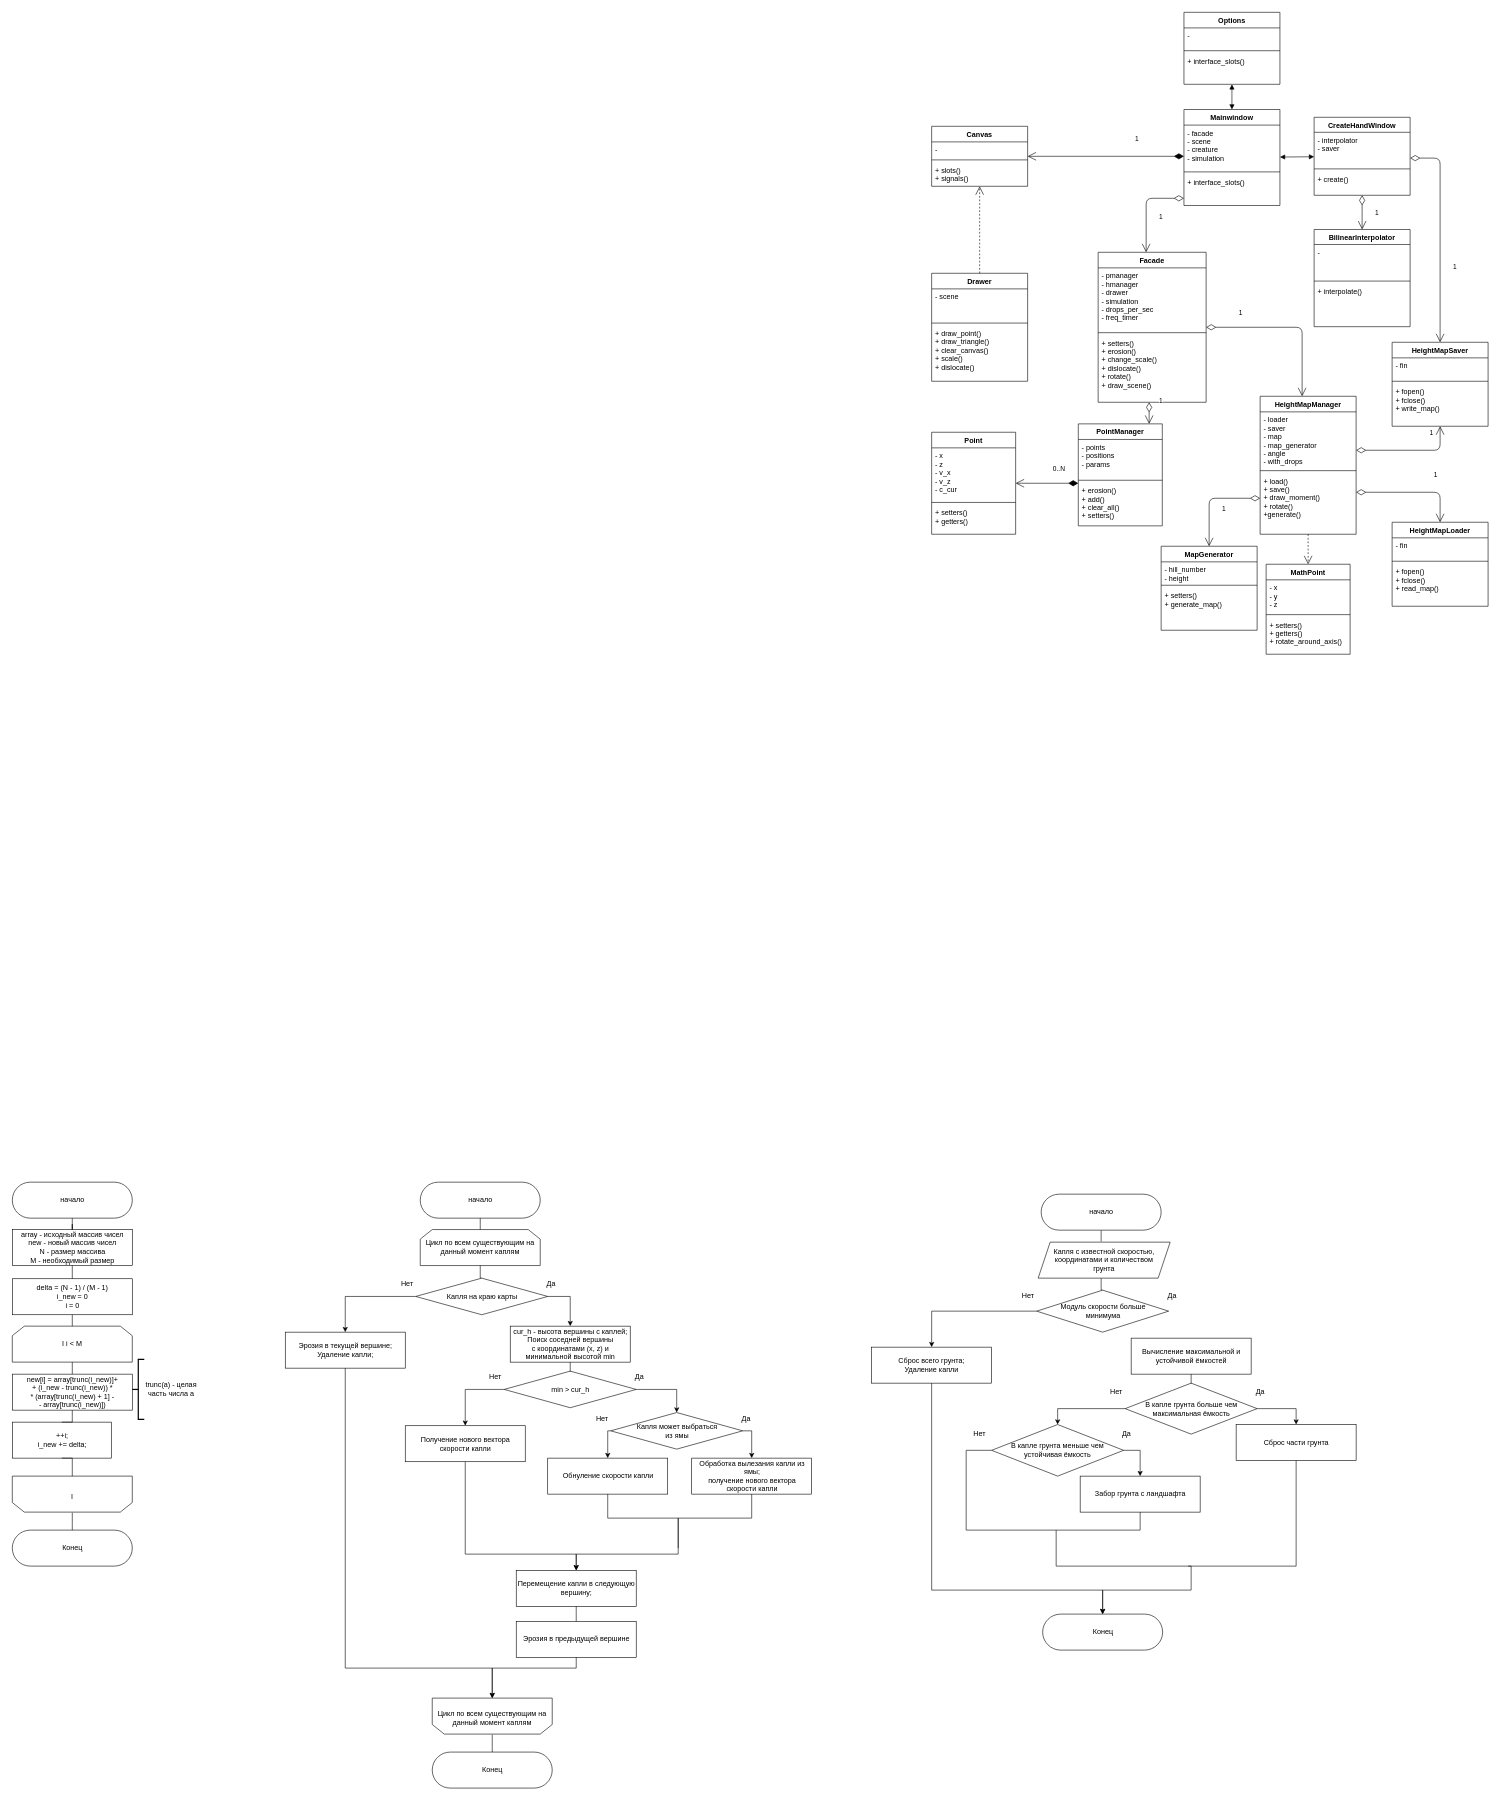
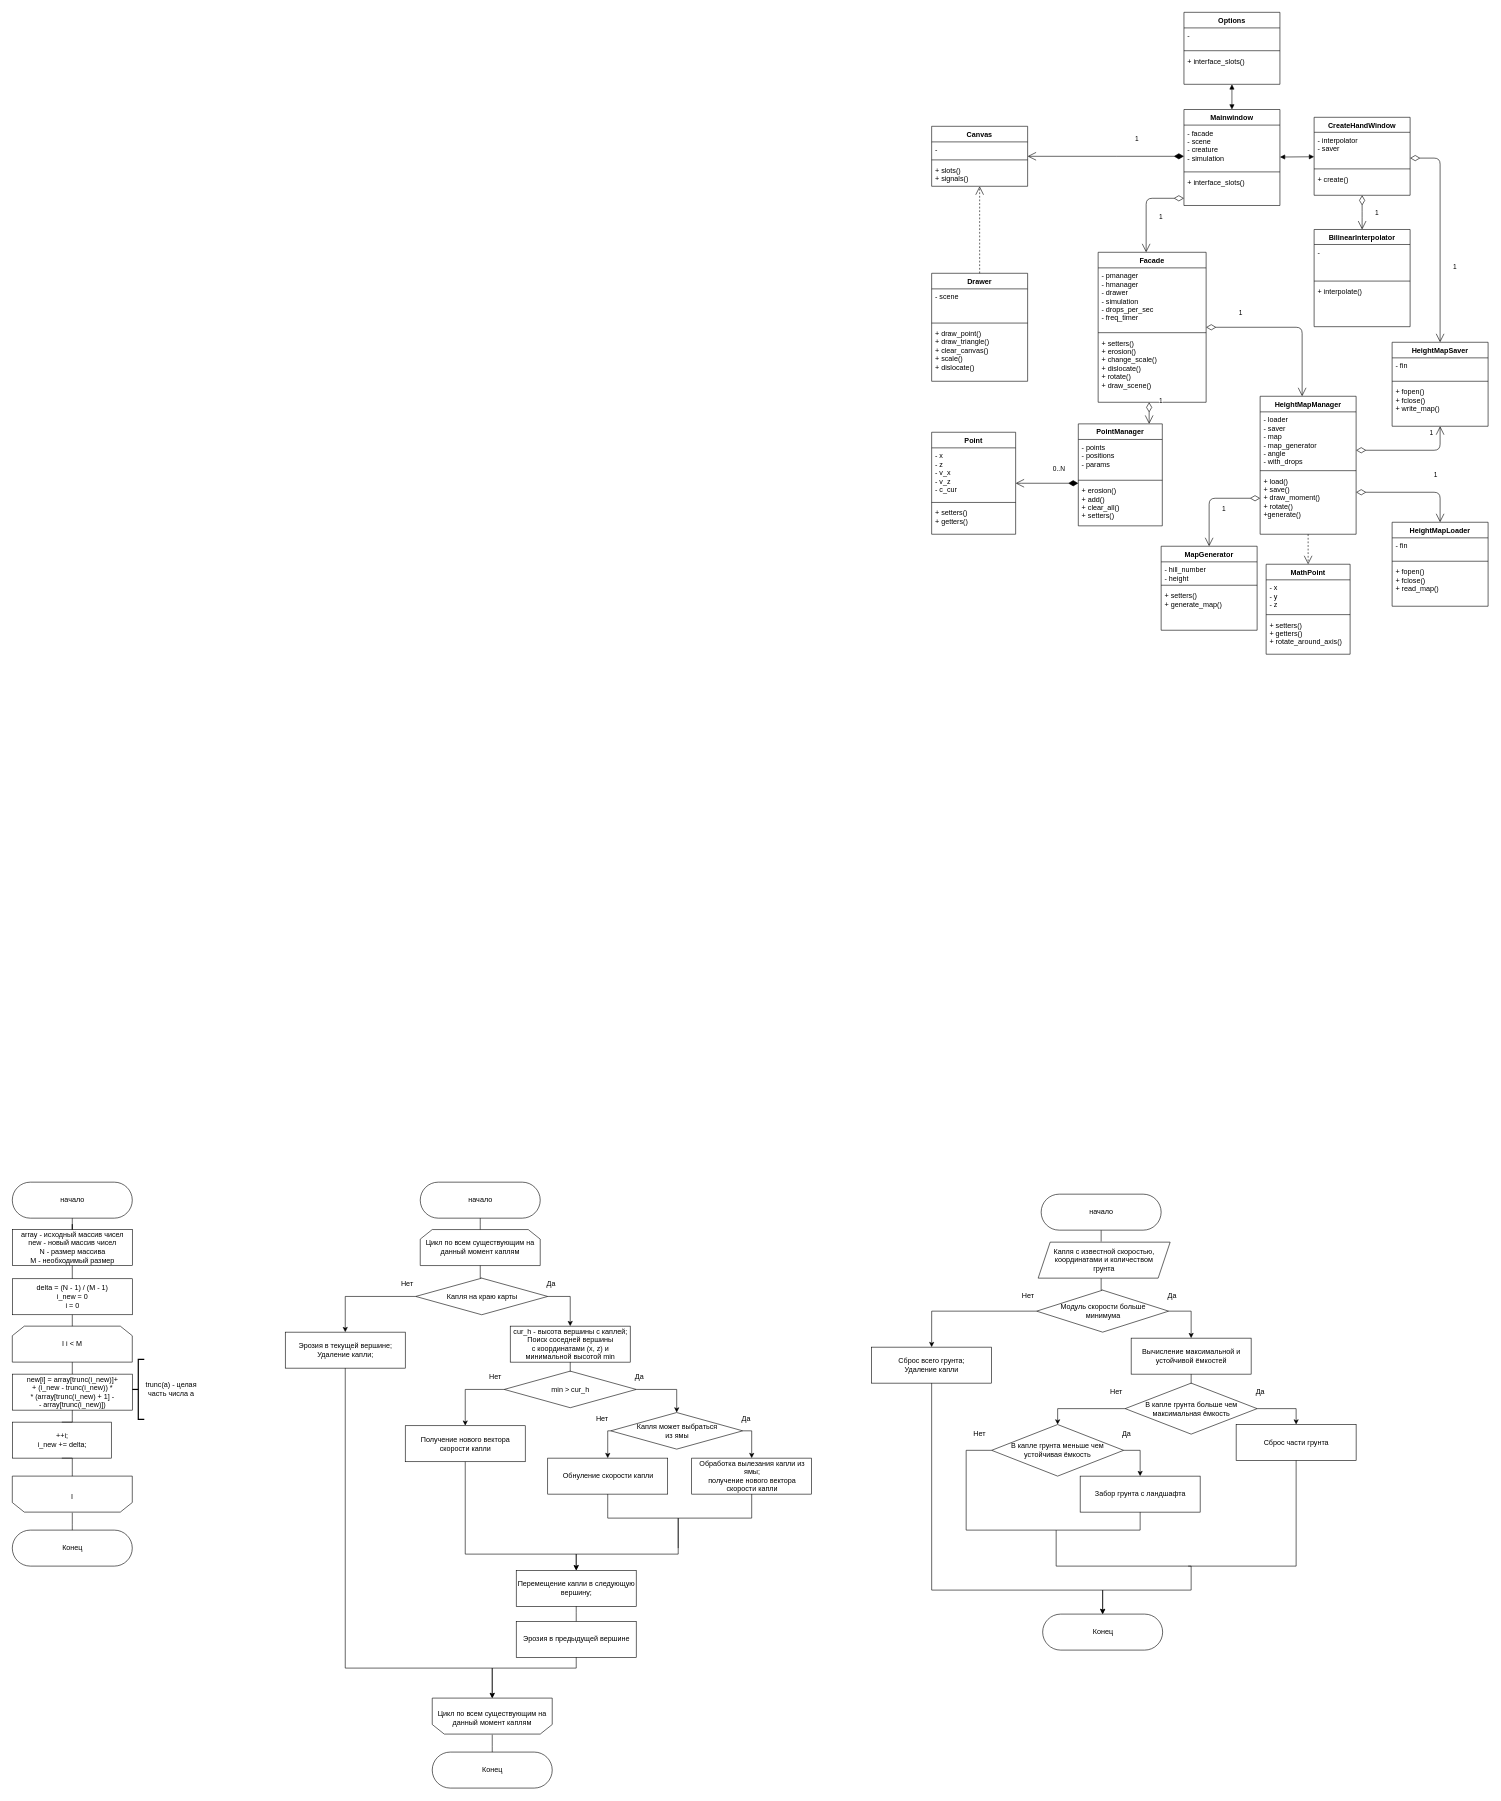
edge "Модуль скорости больше минимума" -> "Вычисление максимальной и устойчивой ёмкостей": added
